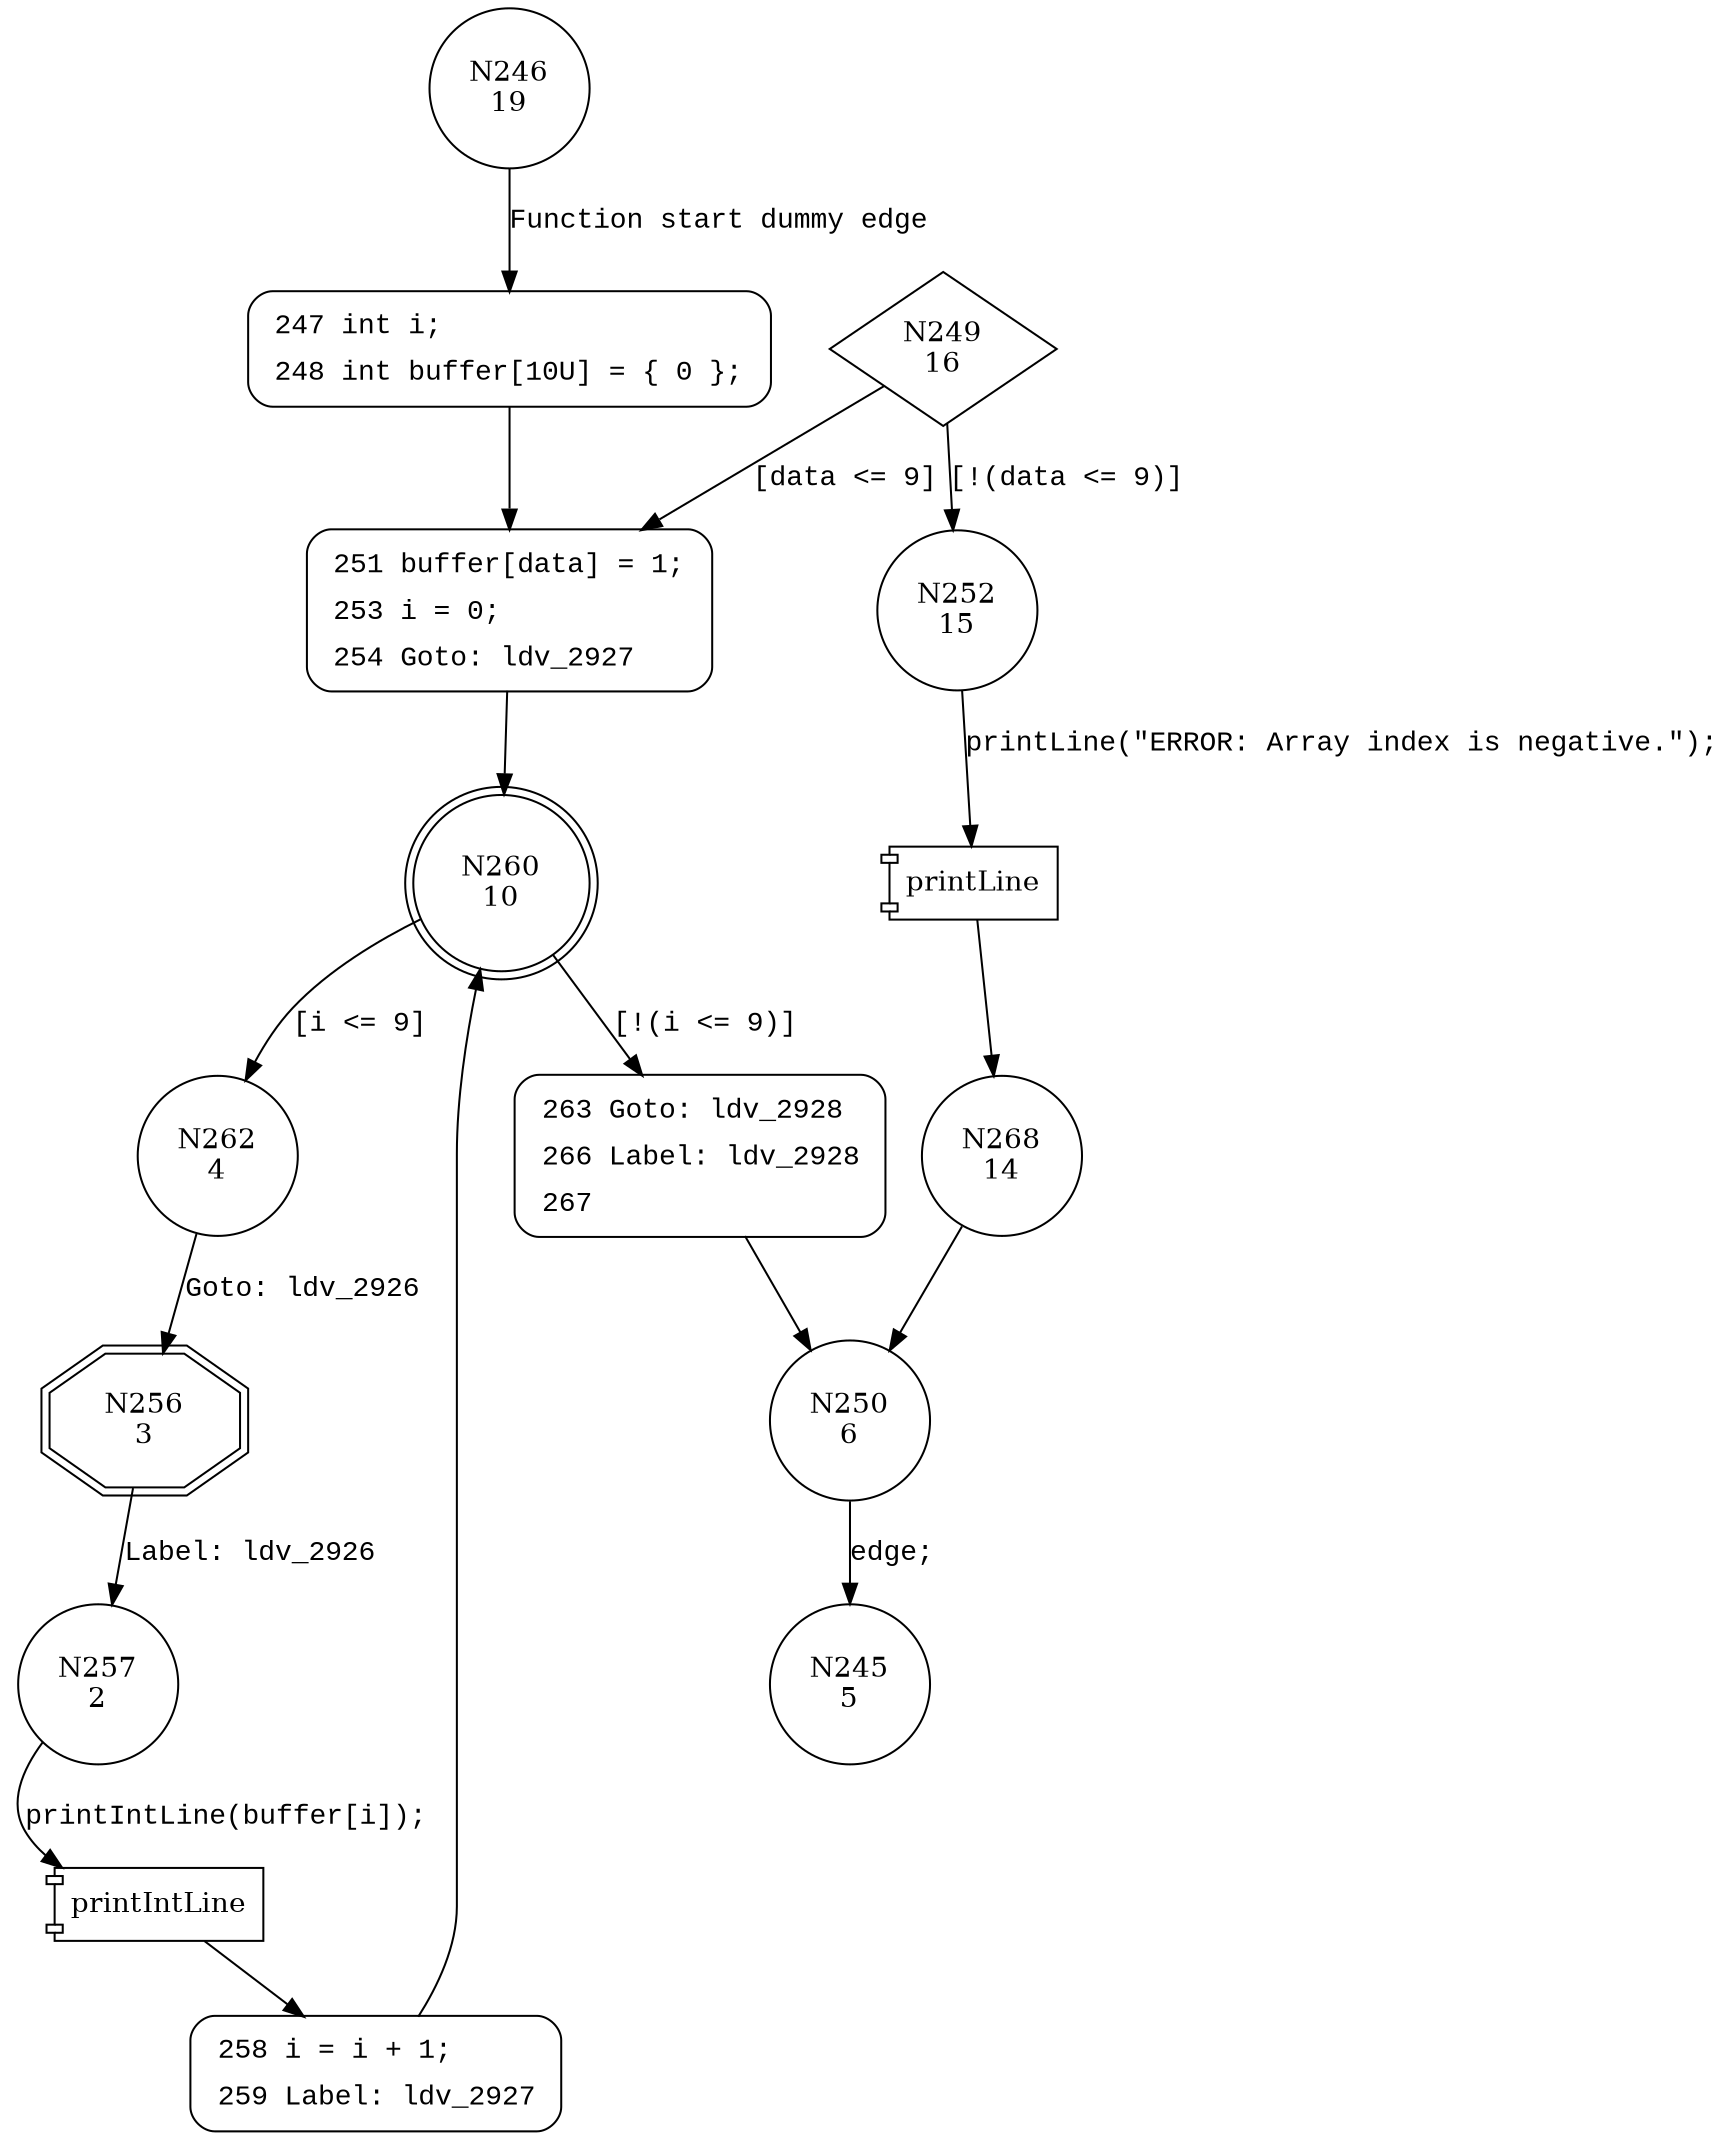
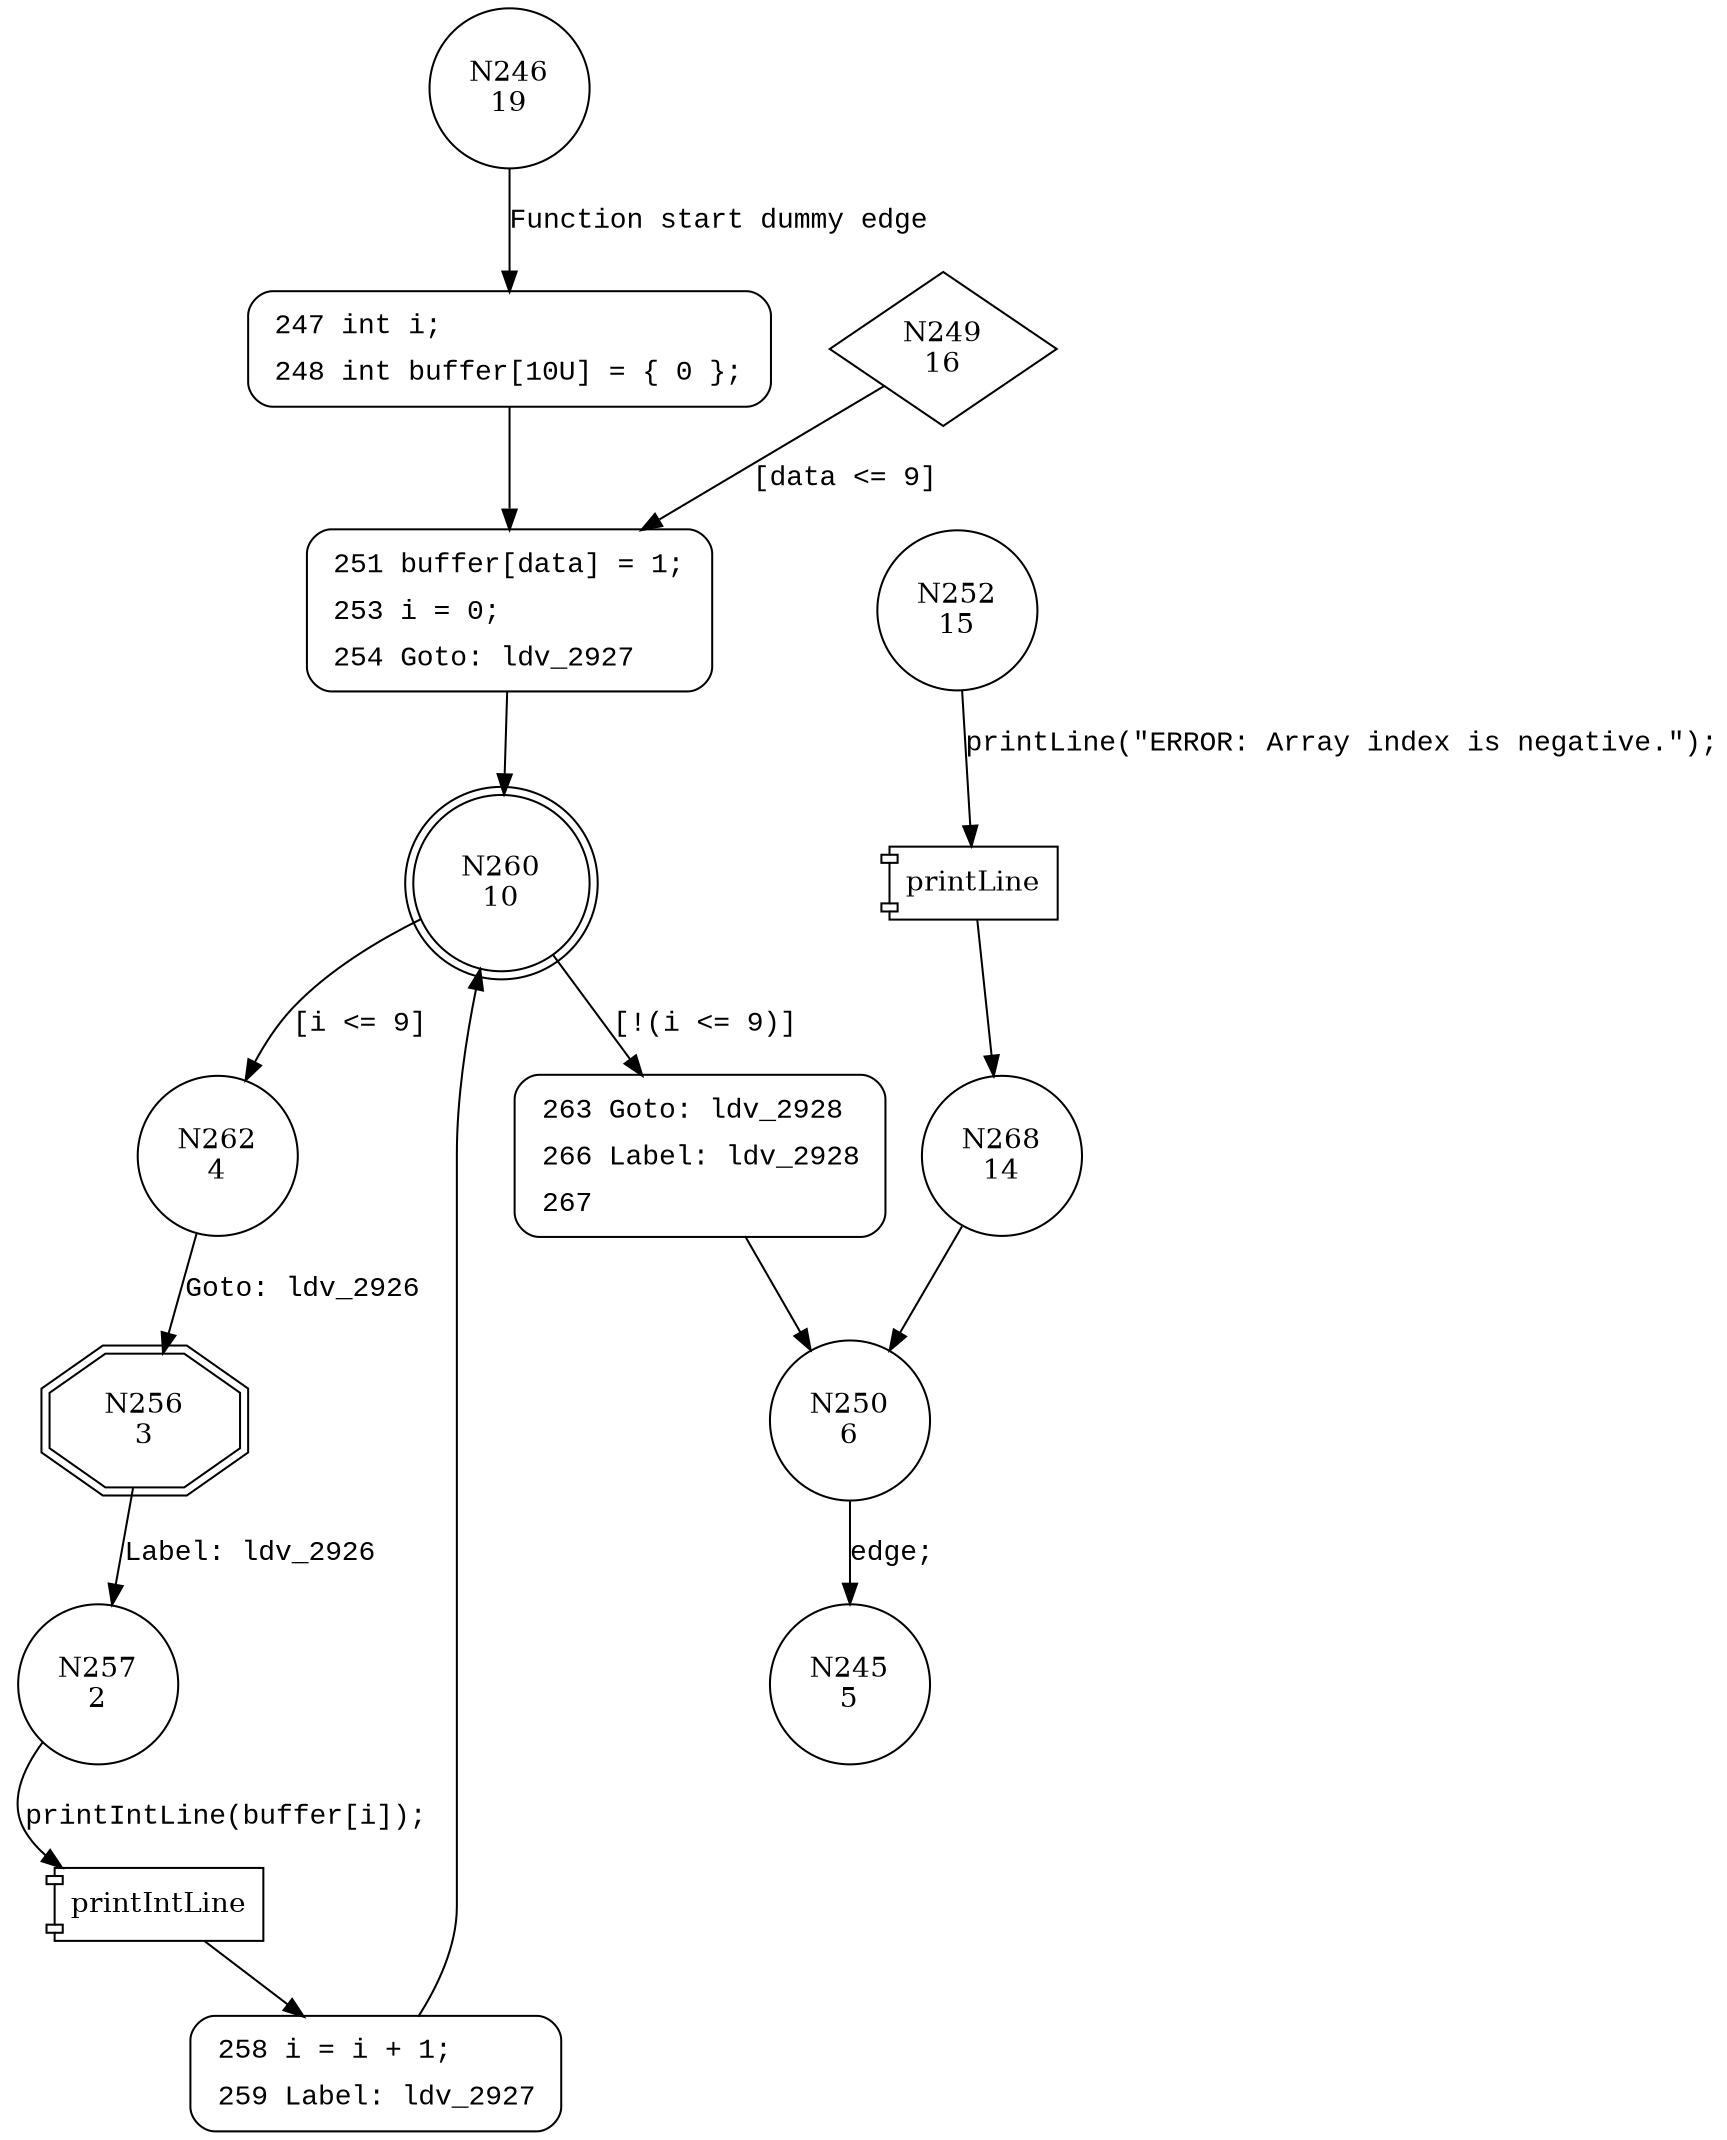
edge "N249 16" -> "N252 15": removed, label "[!(data <= 9)]"
